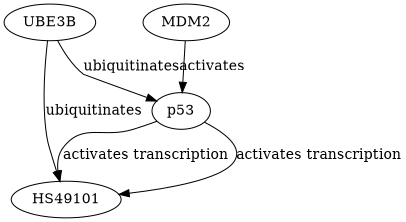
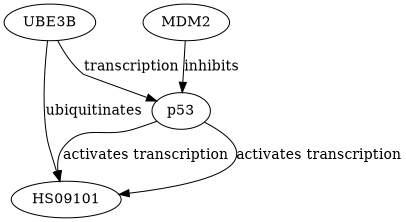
edge "UBE3B" -> "p53": label "ubiquitinates" -> "transcription"
edge "MDM2" -> "p53": label "activates" -> "inhibits"
node "HS49101": label "HS49101" -> "HS09101"
